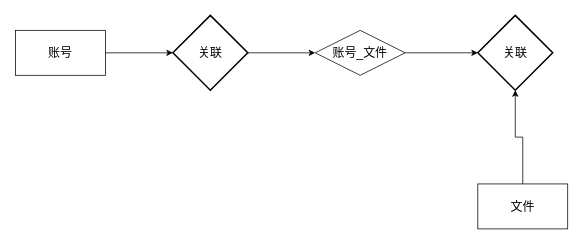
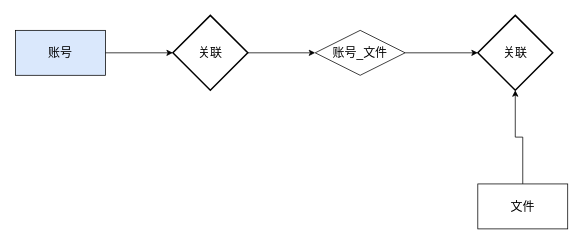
node "账号": fillcolor #ffffff -> #dae8fc
